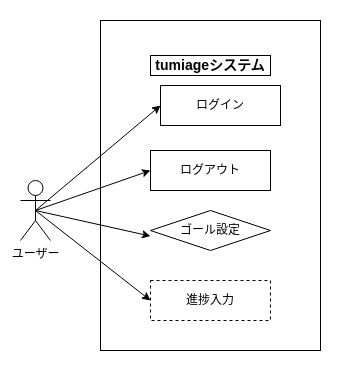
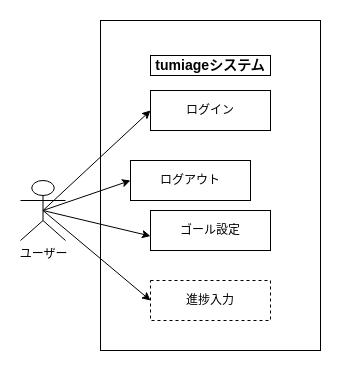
node "ログイン": moved (221, 106) -> (211, 111)
node "ログアウト": moved (211, 171) -> (191, 181)
node "ユーザー": size 30x60 -> 45x60
node "ゴール設定": shape diamond -> rectangle
